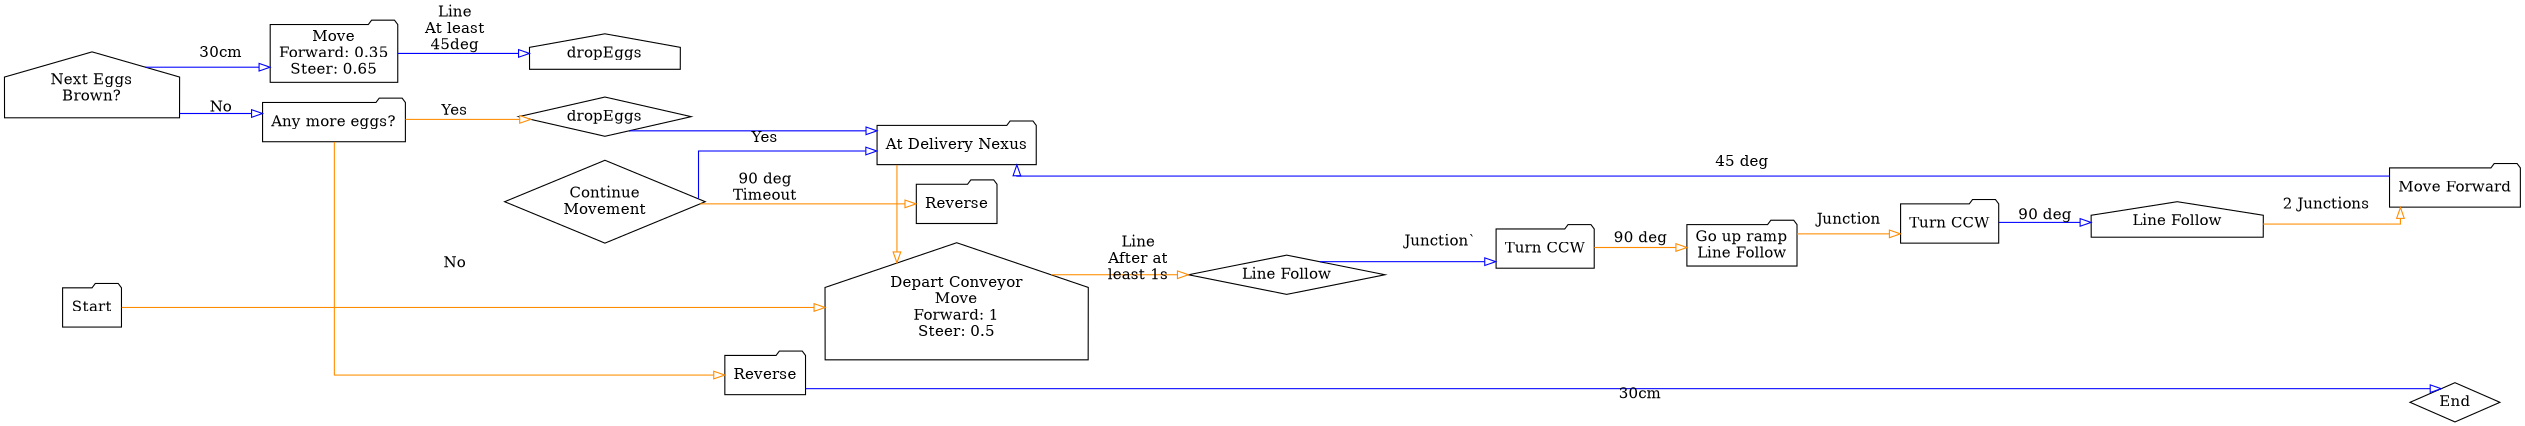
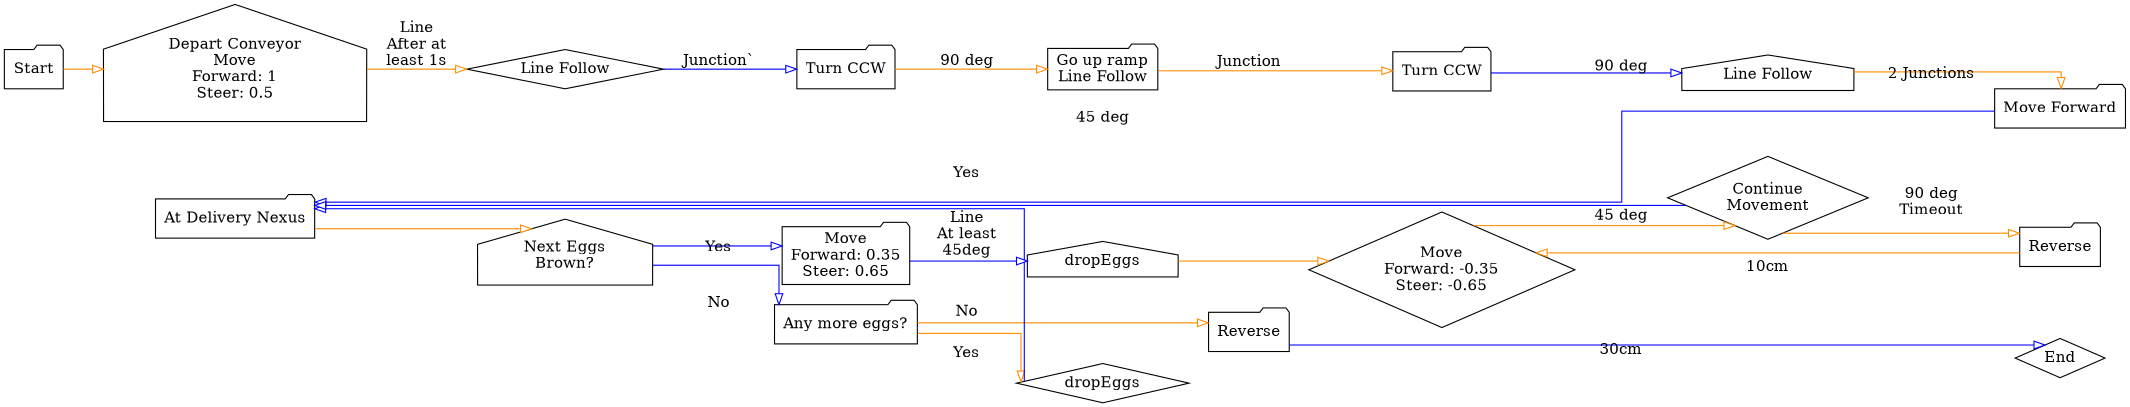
edge "Next Eggs Brown?" -> "Move Forward: 0.35 Steer: 0.65": label "30cm" -> "Yes"
edge "At Delivery Nexus" -> "Depart Conveyor Move Forward: 1 Steer: 0.5": now "At Delivery Nexus" -> "Next Eggs Brown?"
node "Move Forward: -0.35 Steer: -0.65": added
